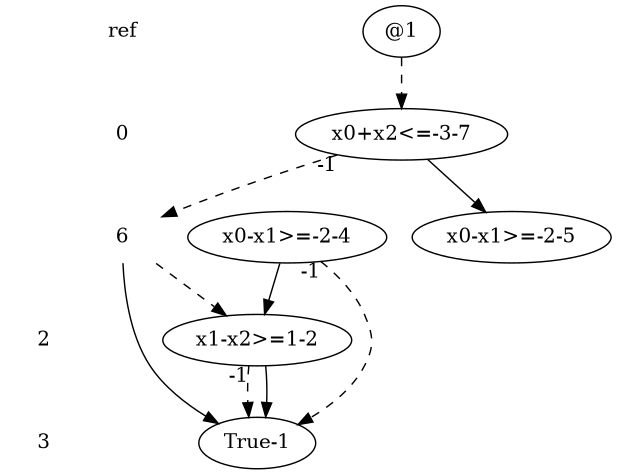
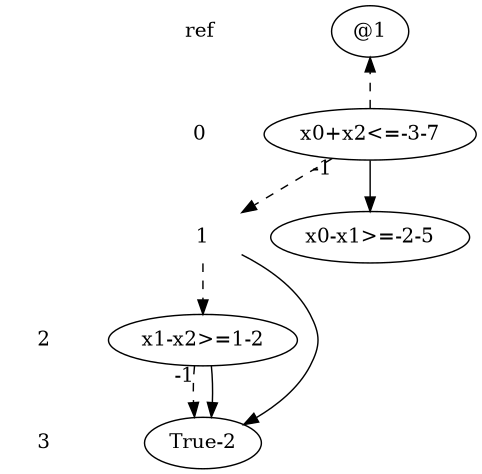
edge "@1" -> "x0+x2<=-3-7": reversed
node "6": label "6" -> "1"
node "x0-x1>=-2-4": removed
node "True-1": label "True-1" -> "True-2"
